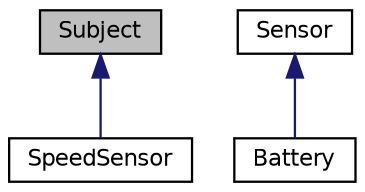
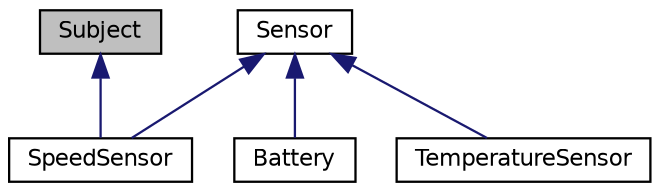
edge "SpeedSensor" -> "Sensor": added
node "TemperatureSensor": added
